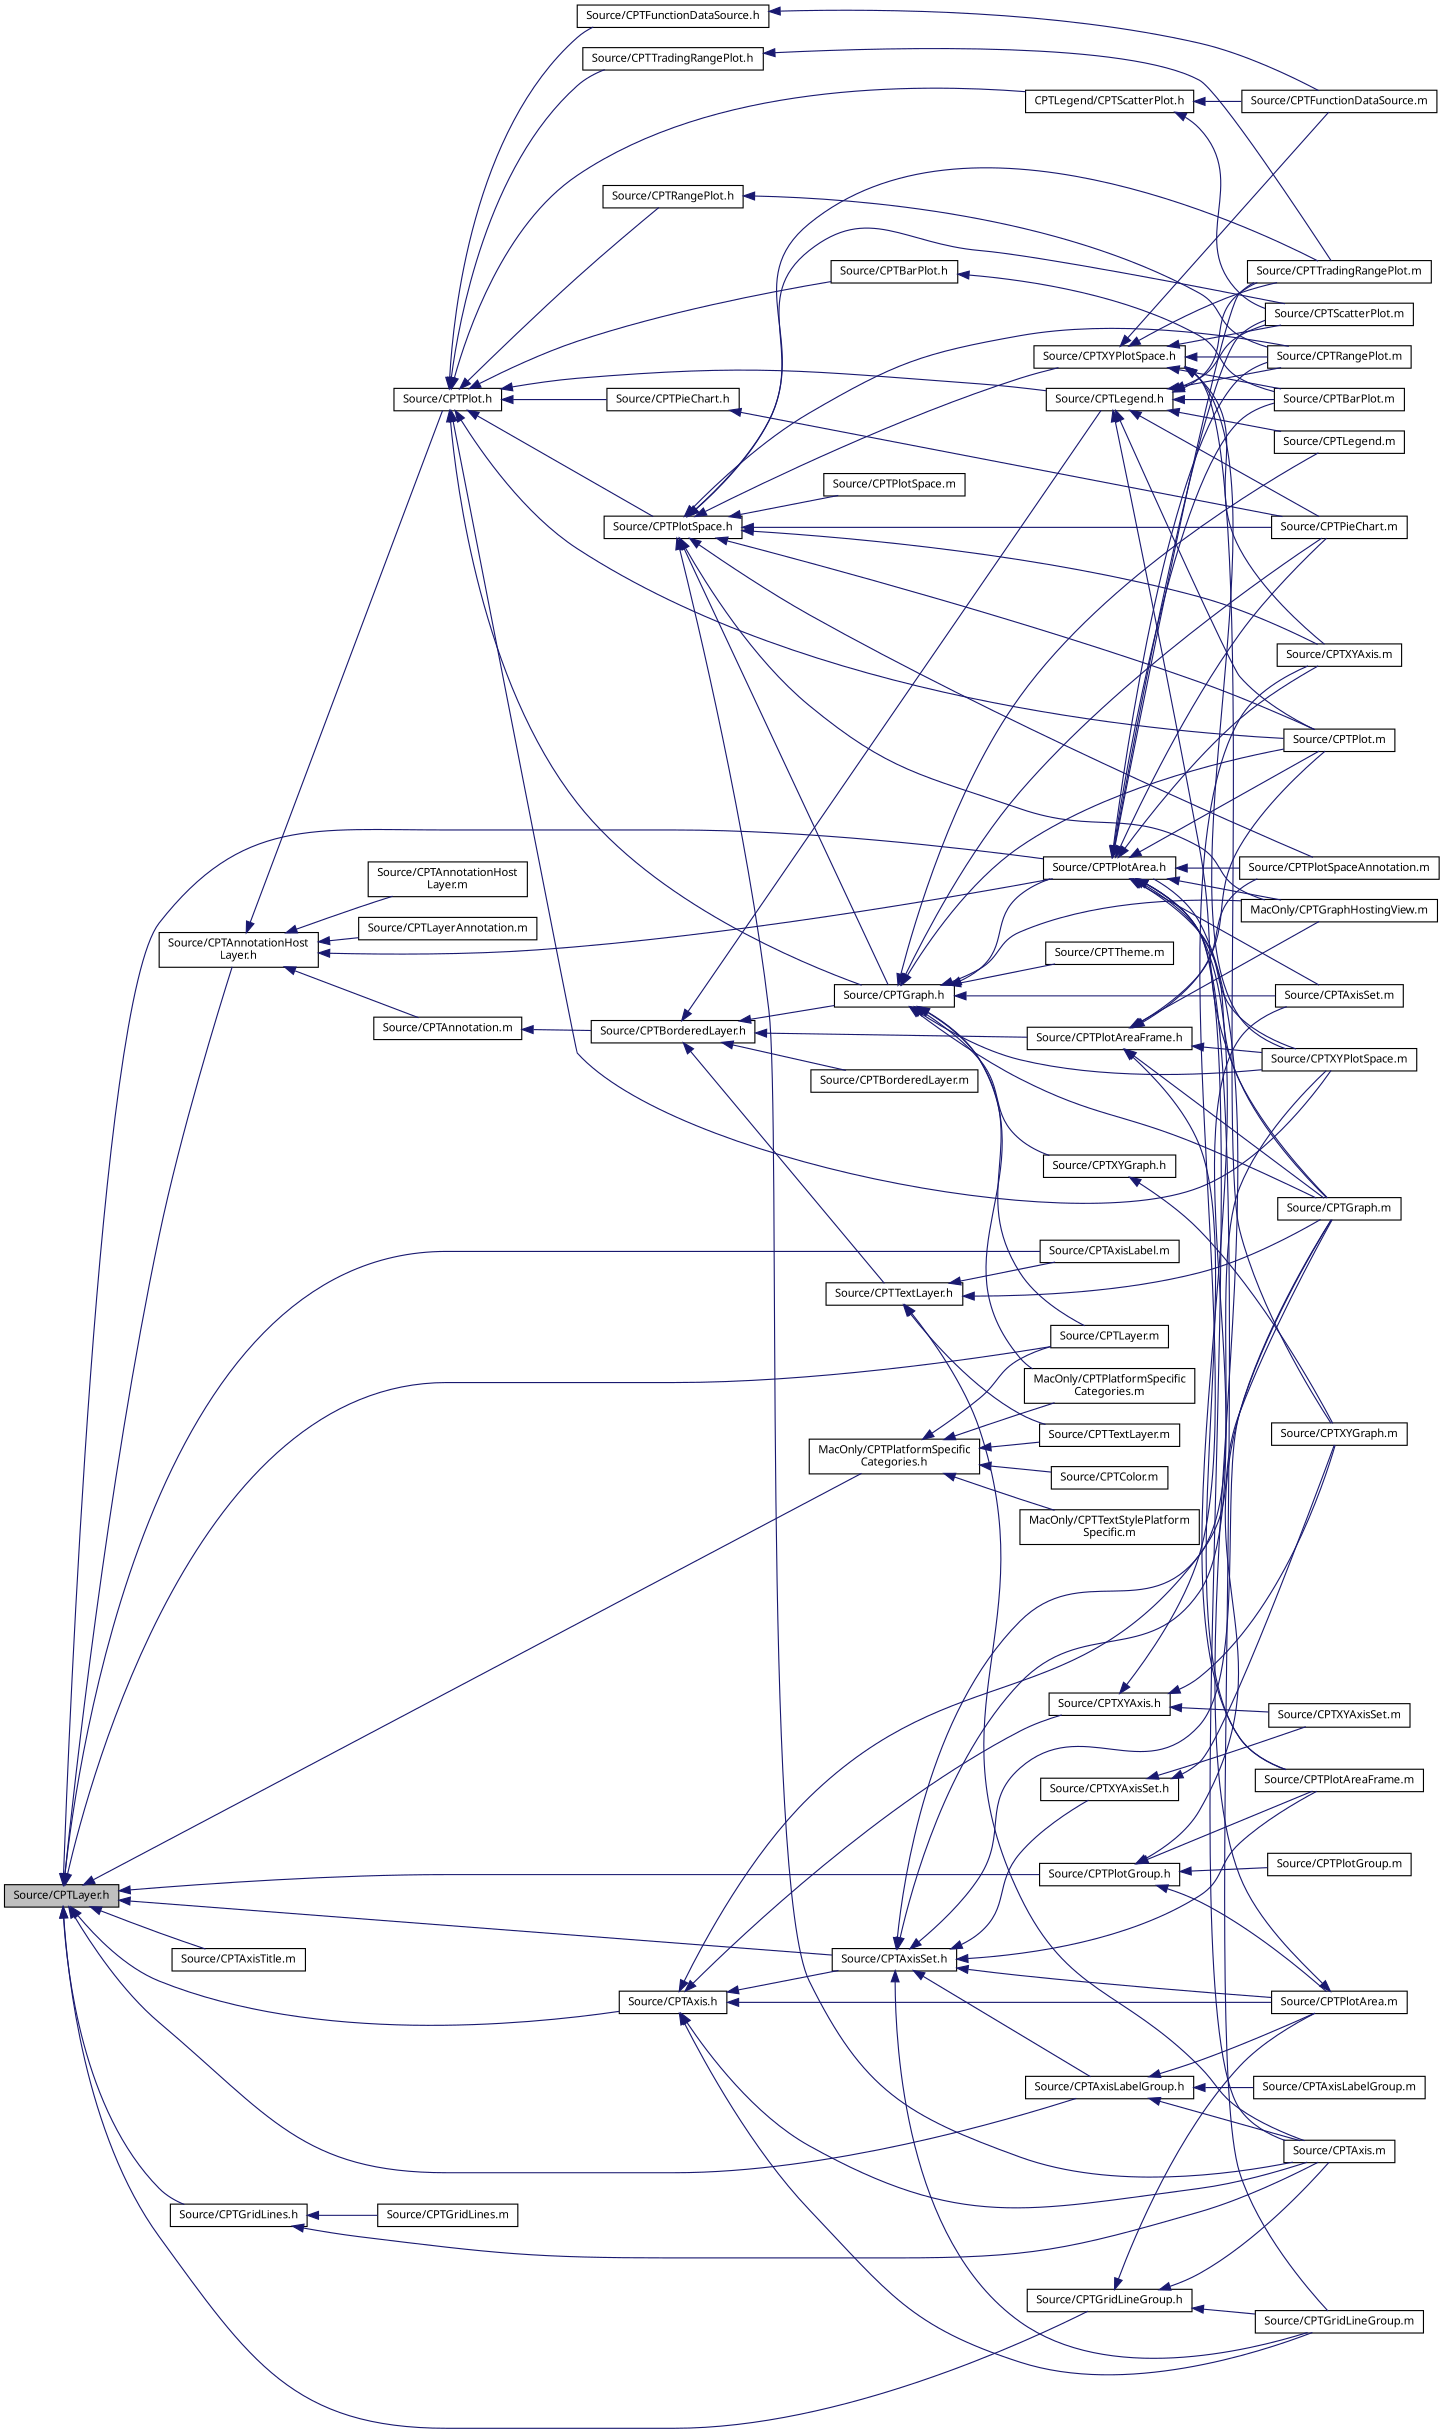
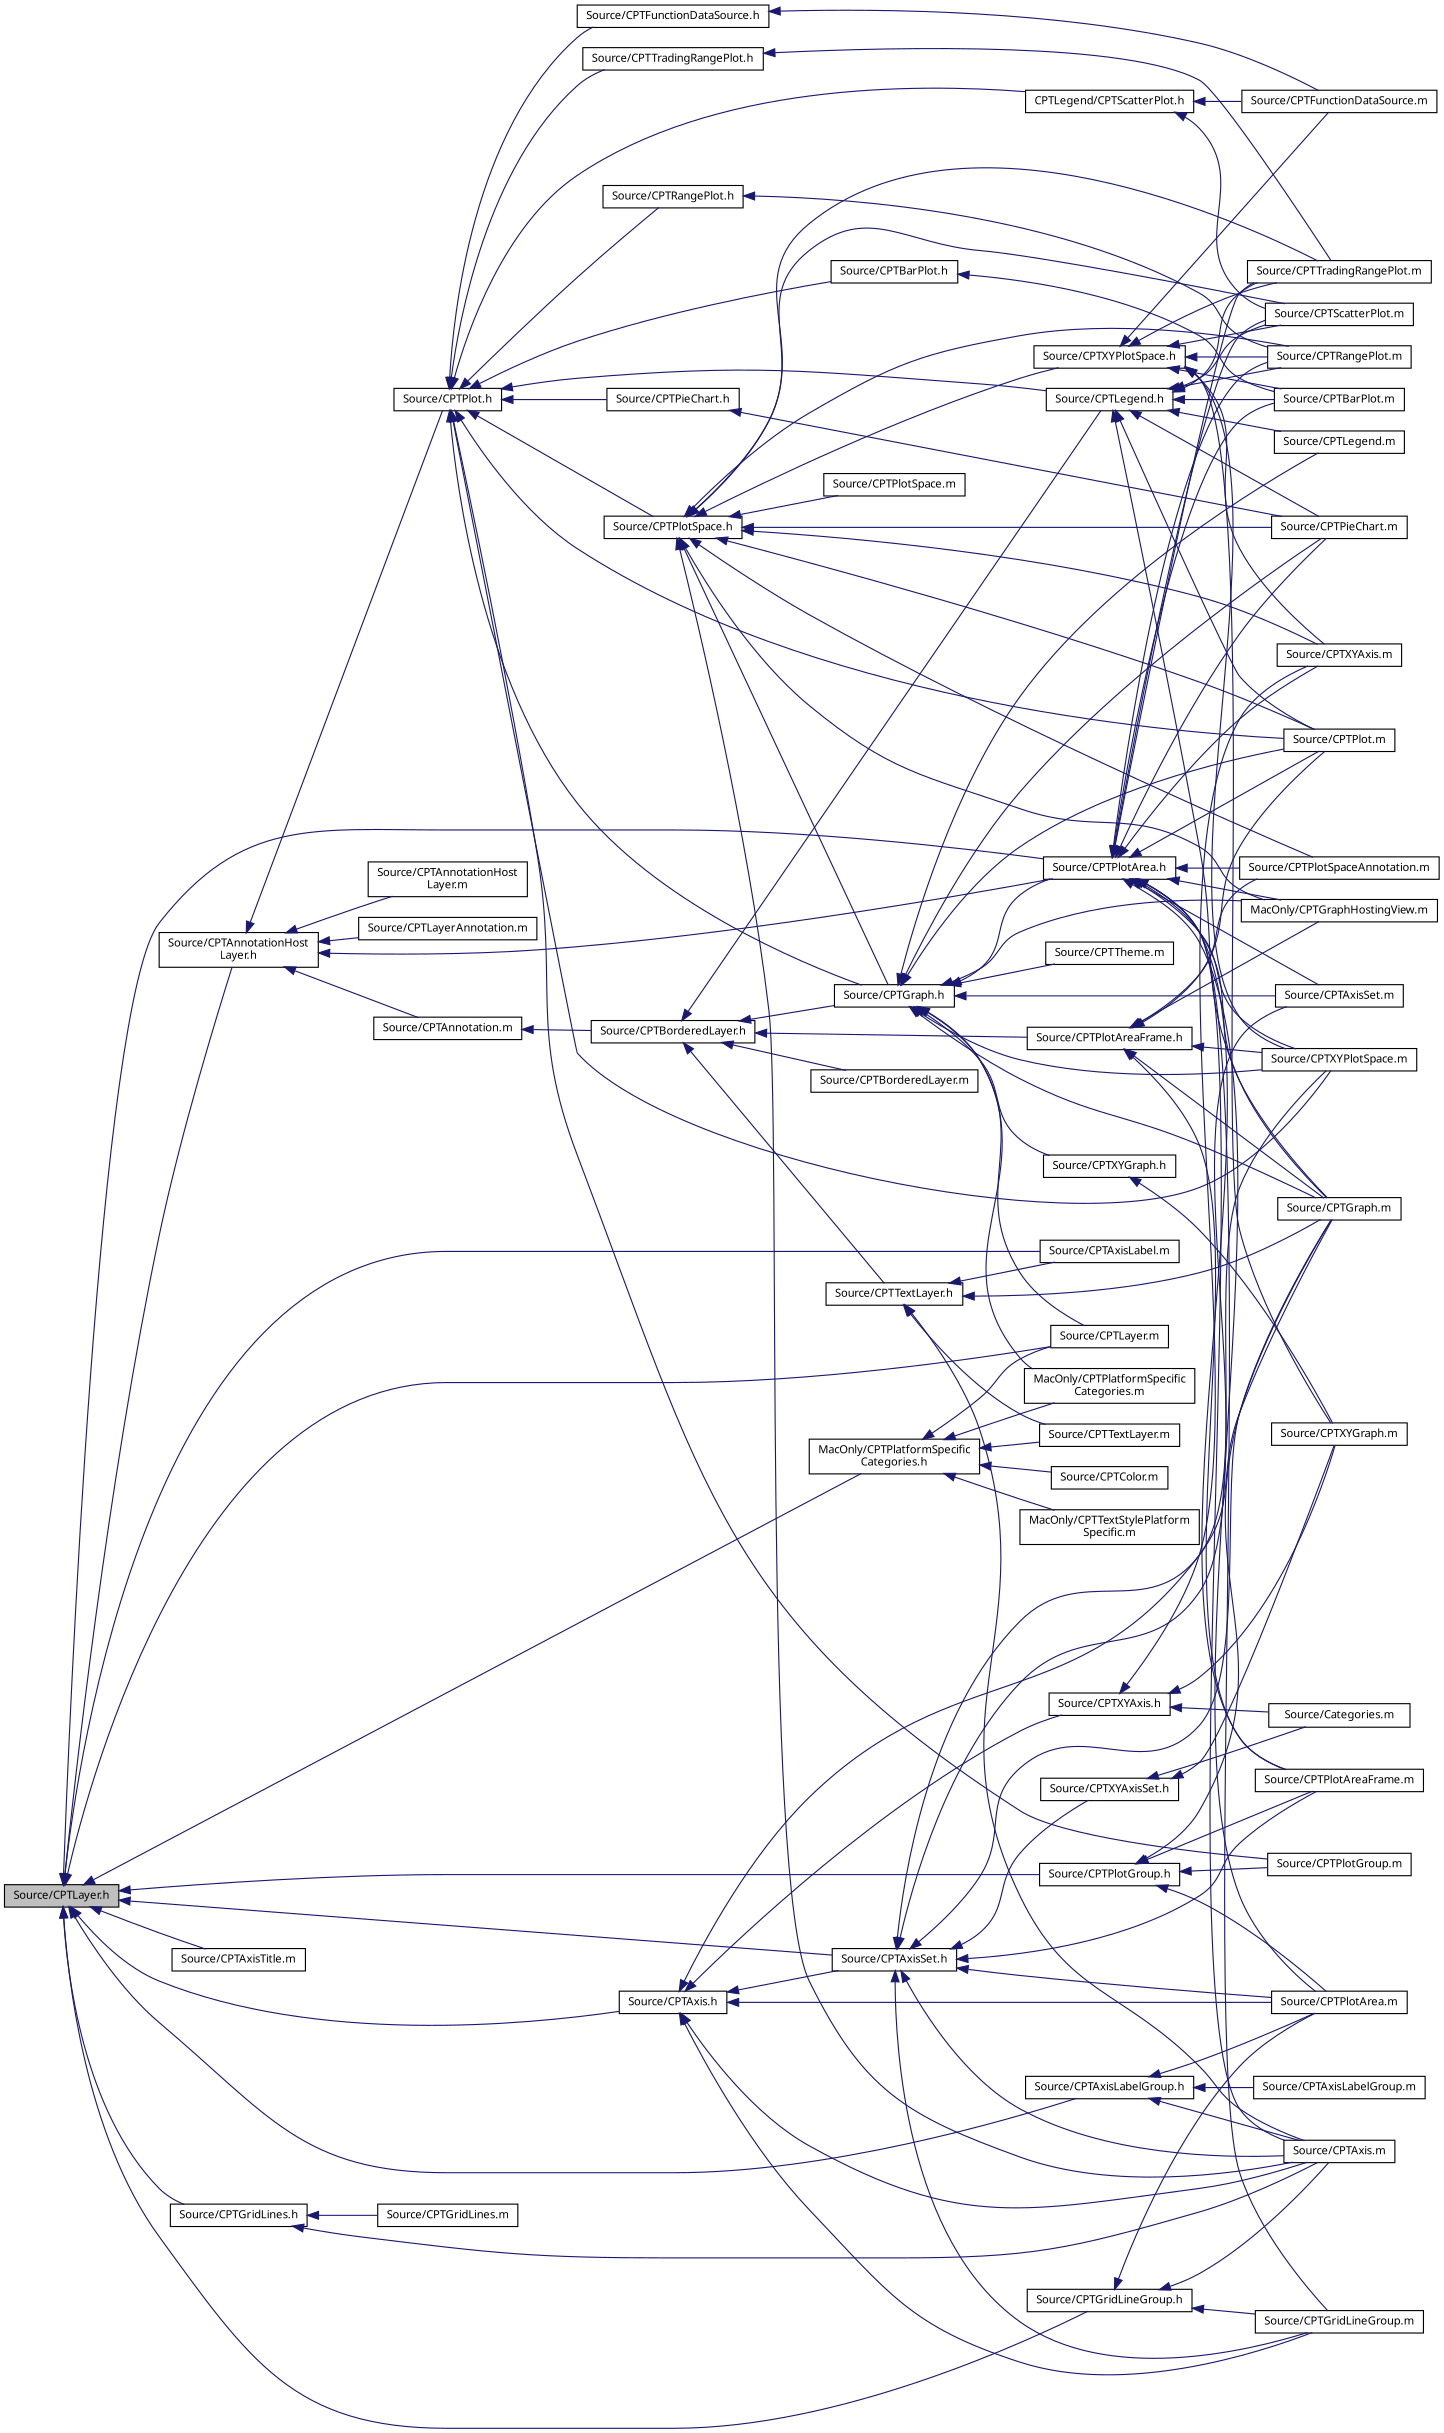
edge "Source/CPTPlotGroup.m" -> "Source/CPTPlot.h": added
edge "Source/CPTPlotArea.h" -> "Source/CPTPlotArea.m": reversed
node "Source/CPTXYAxisSet.m": label "Source/CPTXYAxisSet.m" -> "Source/Categories.m"
edge "Source/CPTAxisLabelGroup.h" -> "Source/CPTAxisSet.h": now "Source/CPTAxis.m" -> "Source/CPTAxisSet.h"
